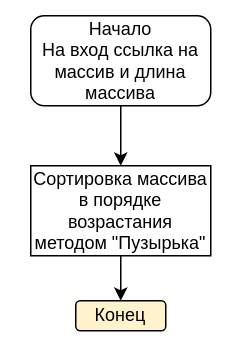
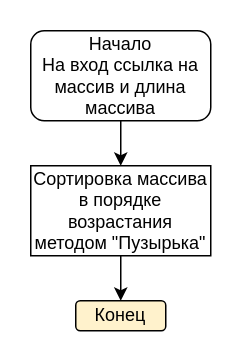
node "Начало На вход ссылка на массив и длина массива": moved (121, 61) -> (121, 76)
